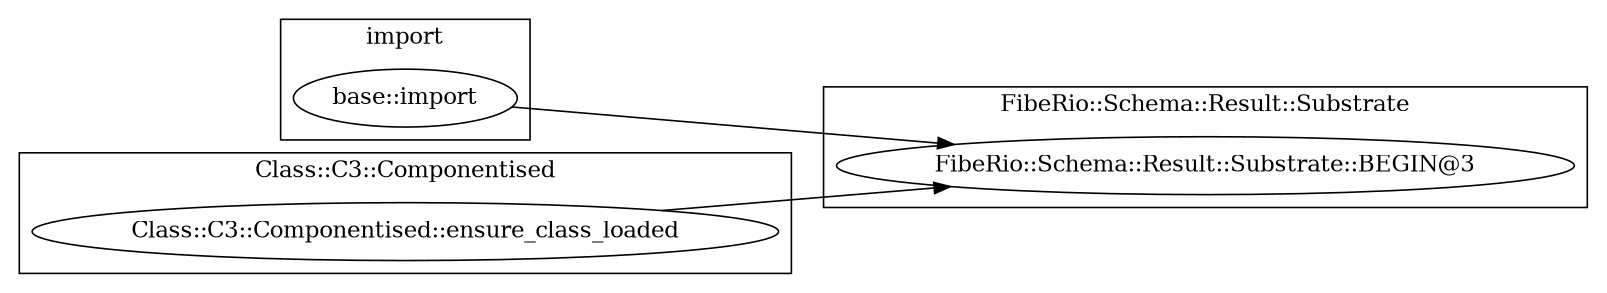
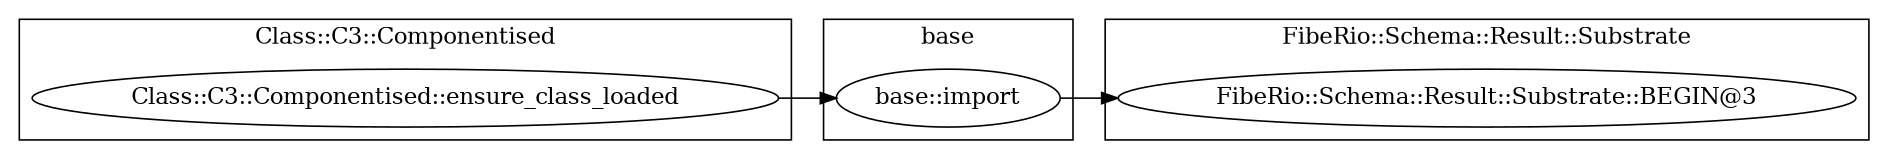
cluster "import": label "import" -> "base"
edge "Class::C3::Componentised::ensure_class_loaded" -> "FibeRio::Schema::Result::Substrate::BEGIN@3": now "Class::C3::Componentised::ensure_class_loaded" -> "base::import"
